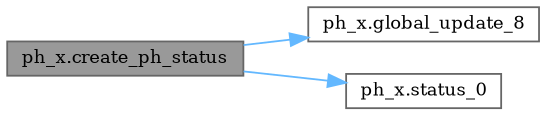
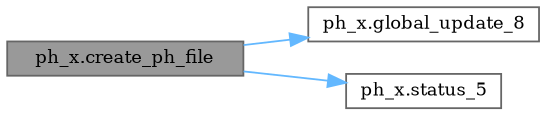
node "ph_x.create_ph_status": label "ph_x.create_ph_status" -> "ph_x.create_ph_file"
node "ph_x.status_0": label "ph_x.status_0" -> "ph_x.status_5"
